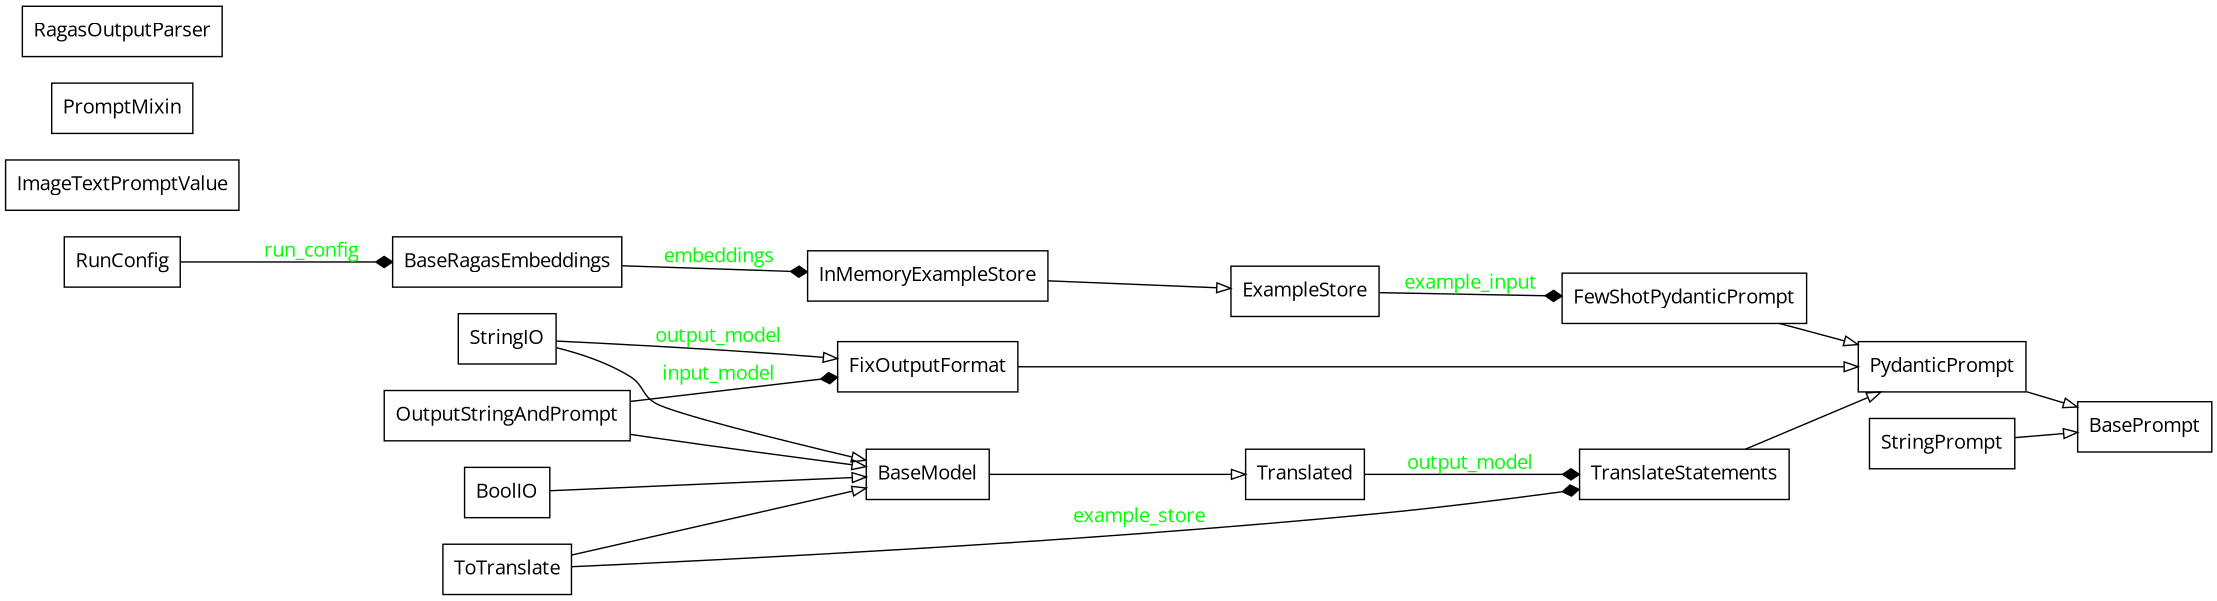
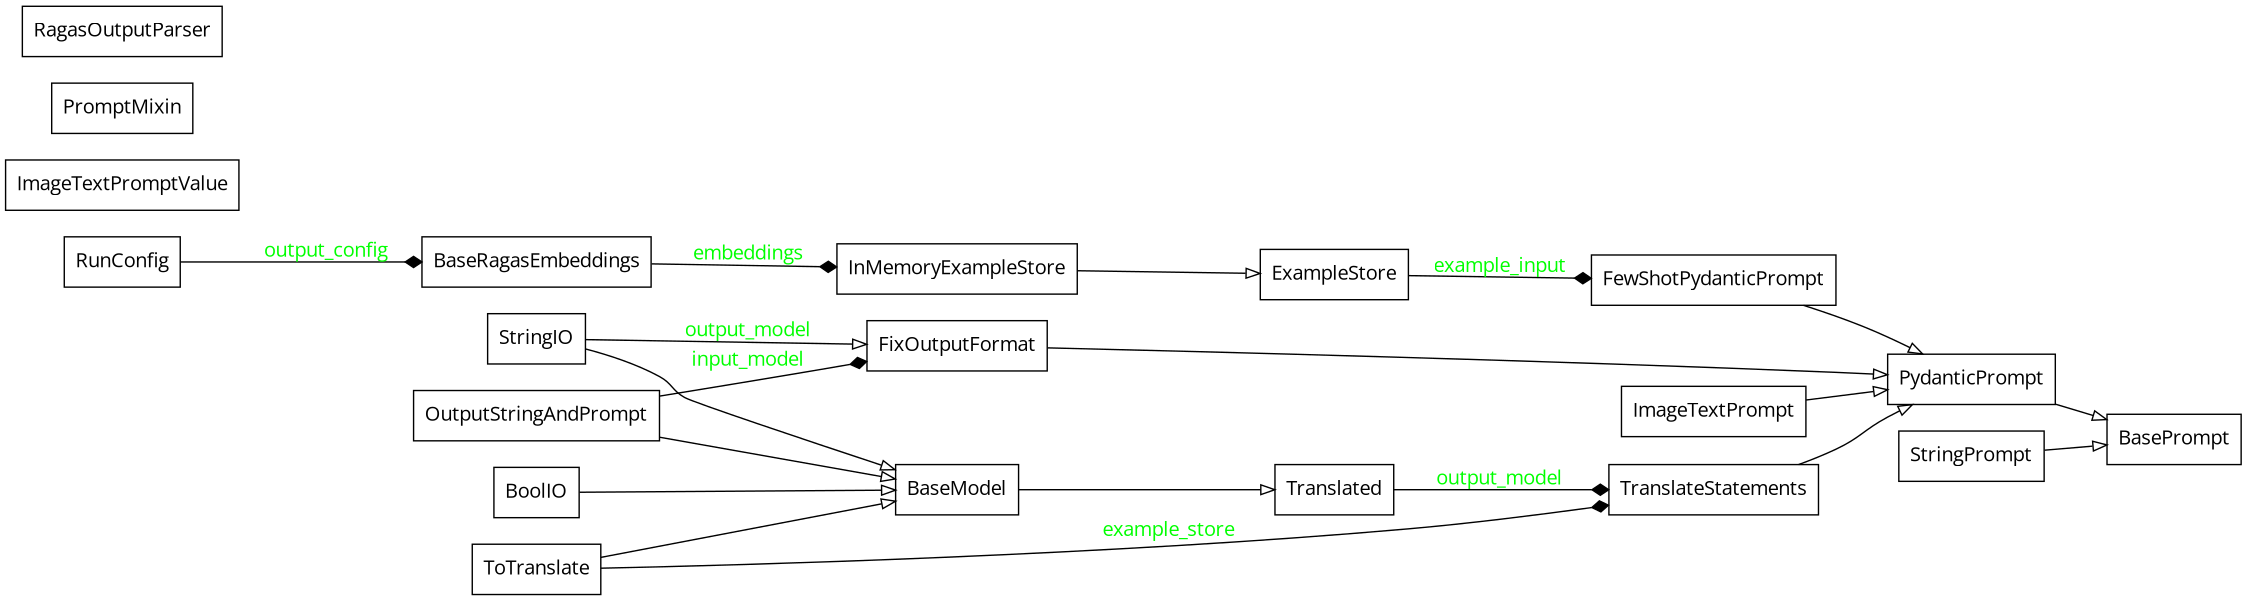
edge "RunConfig" -> "BaseRagasEmbeddings": label "run_config" -> "output_config"
node "ImageTextPrompt": added
